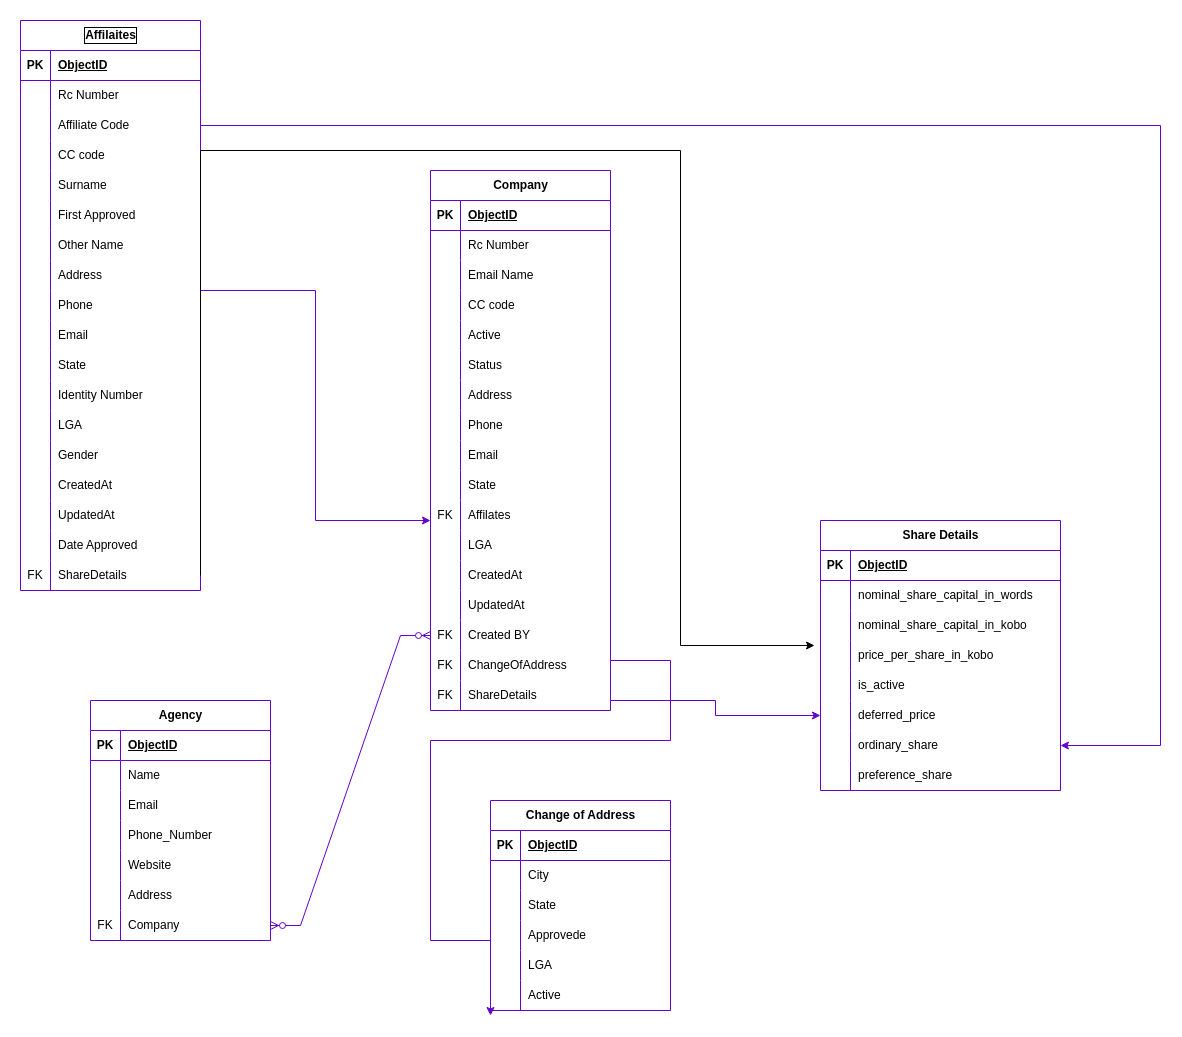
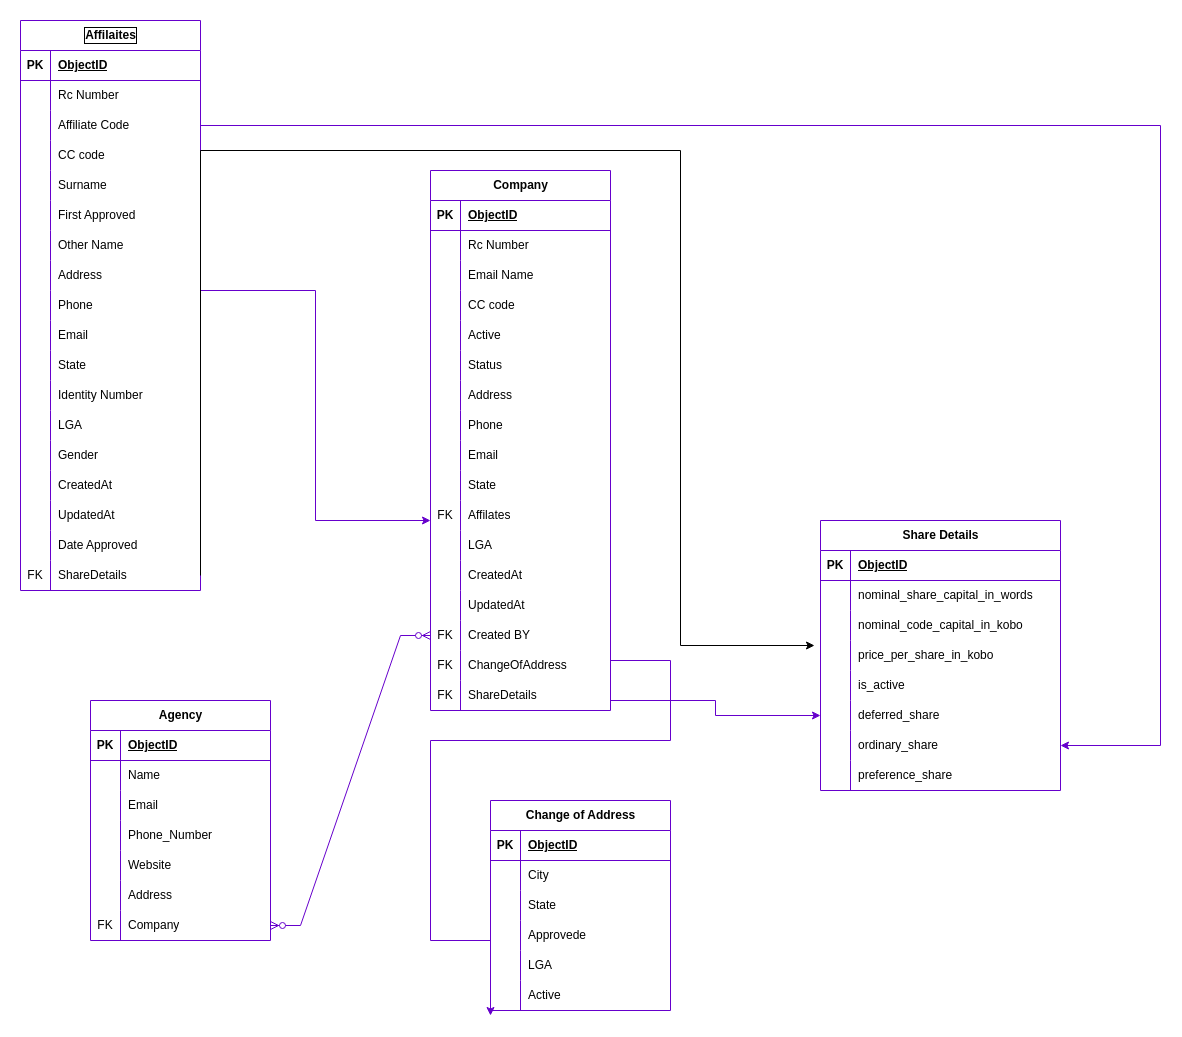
node "nominal_share_capital_in_kobo": label "nominal_share_capital_in_kobo" -> "nominal_code_capital_in_kobo"
node "deferred_price": label "deferred_price" -> "deferred_share"
